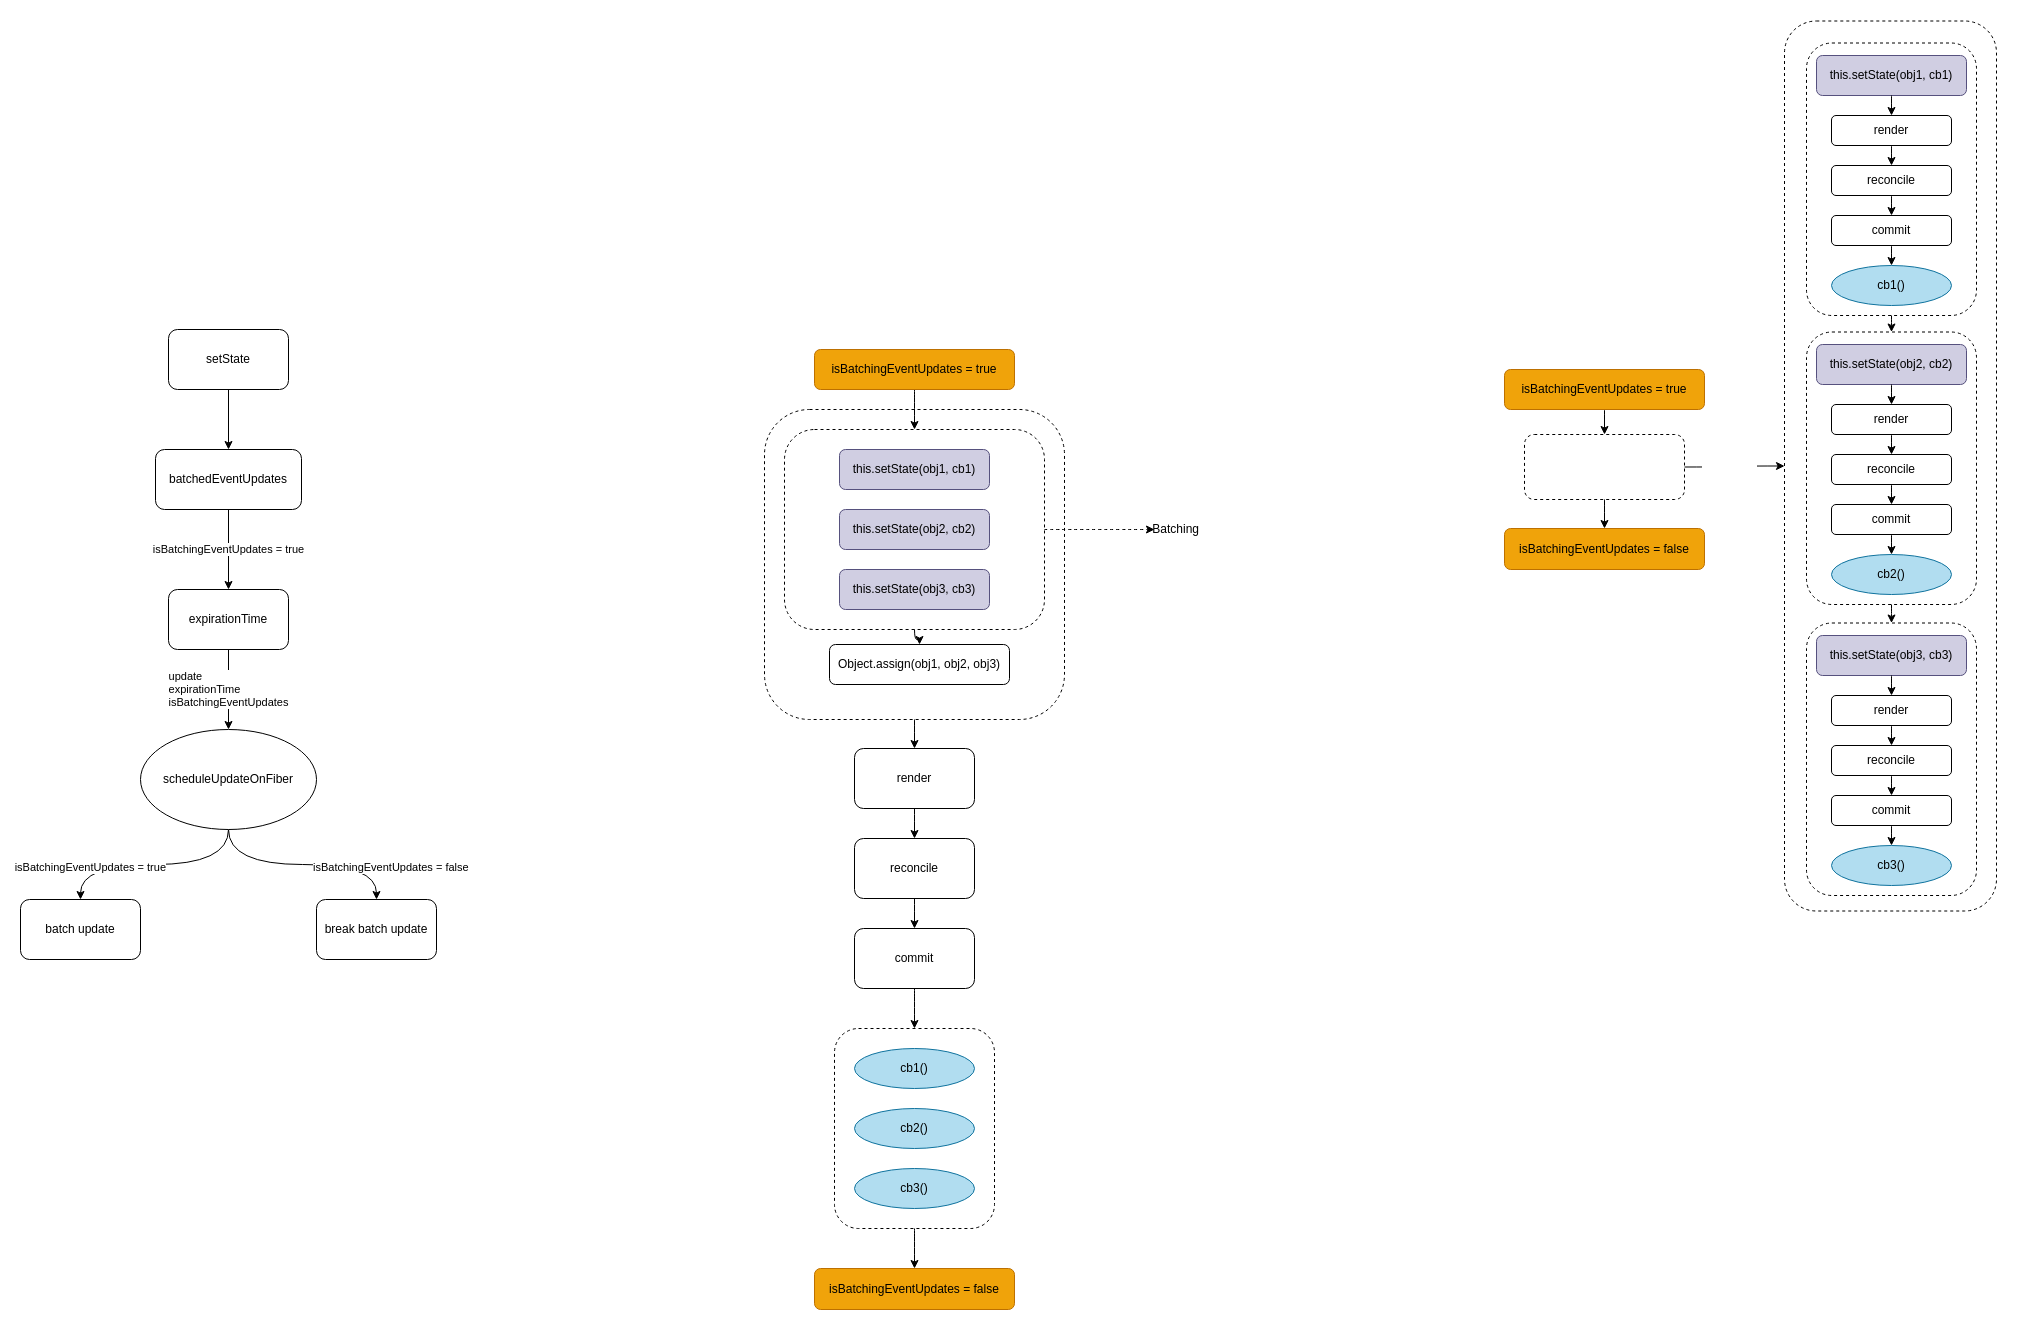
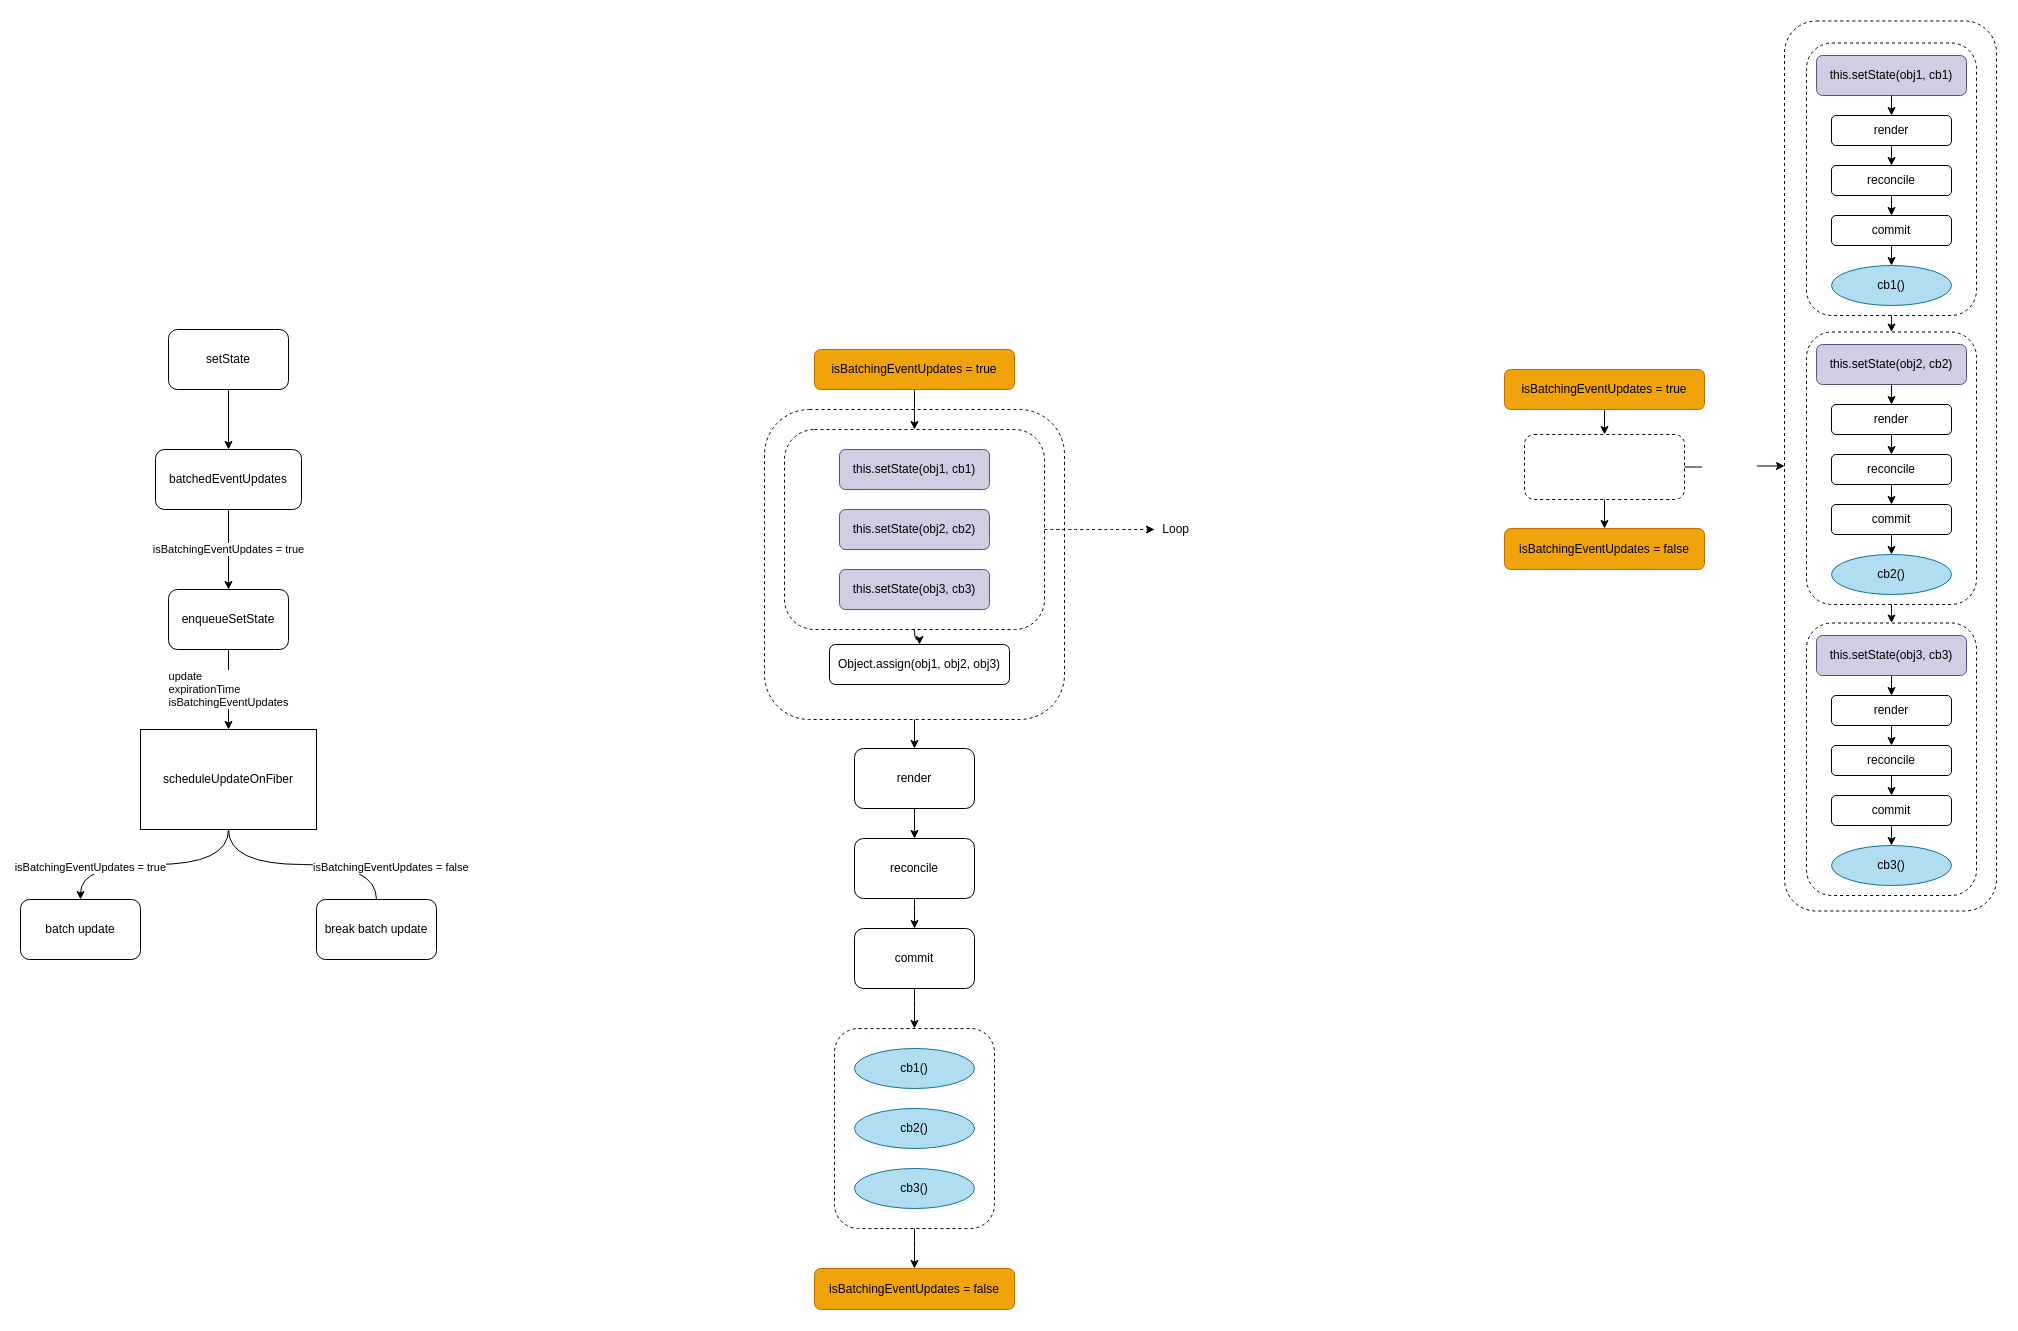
node "Batching": label "Batching" -> "Loop"
node "expirationTime": label "expirationTime" -> "enqueueSetState"
node "scheduleUpdateOnFiber": shape ellipse -> rectangle
edge "scheduleUpdateOnFiber" -> "break batch update": arrowhead classic -> none
